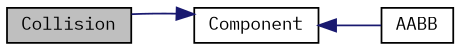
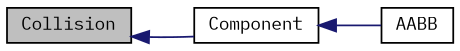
edge "Collision" -> "Component": reversed
